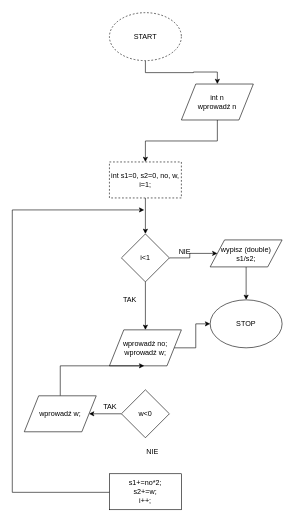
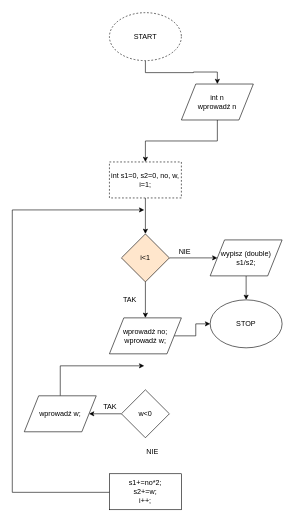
node "wypisz (double) s1/s2;": size 72x27 -> 72x36
node "i<1": fillcolor #ffffff -> #ffe6cc
node "wprowadż no; wprowadź w;": moved (146, 348) -> (146, 336)
